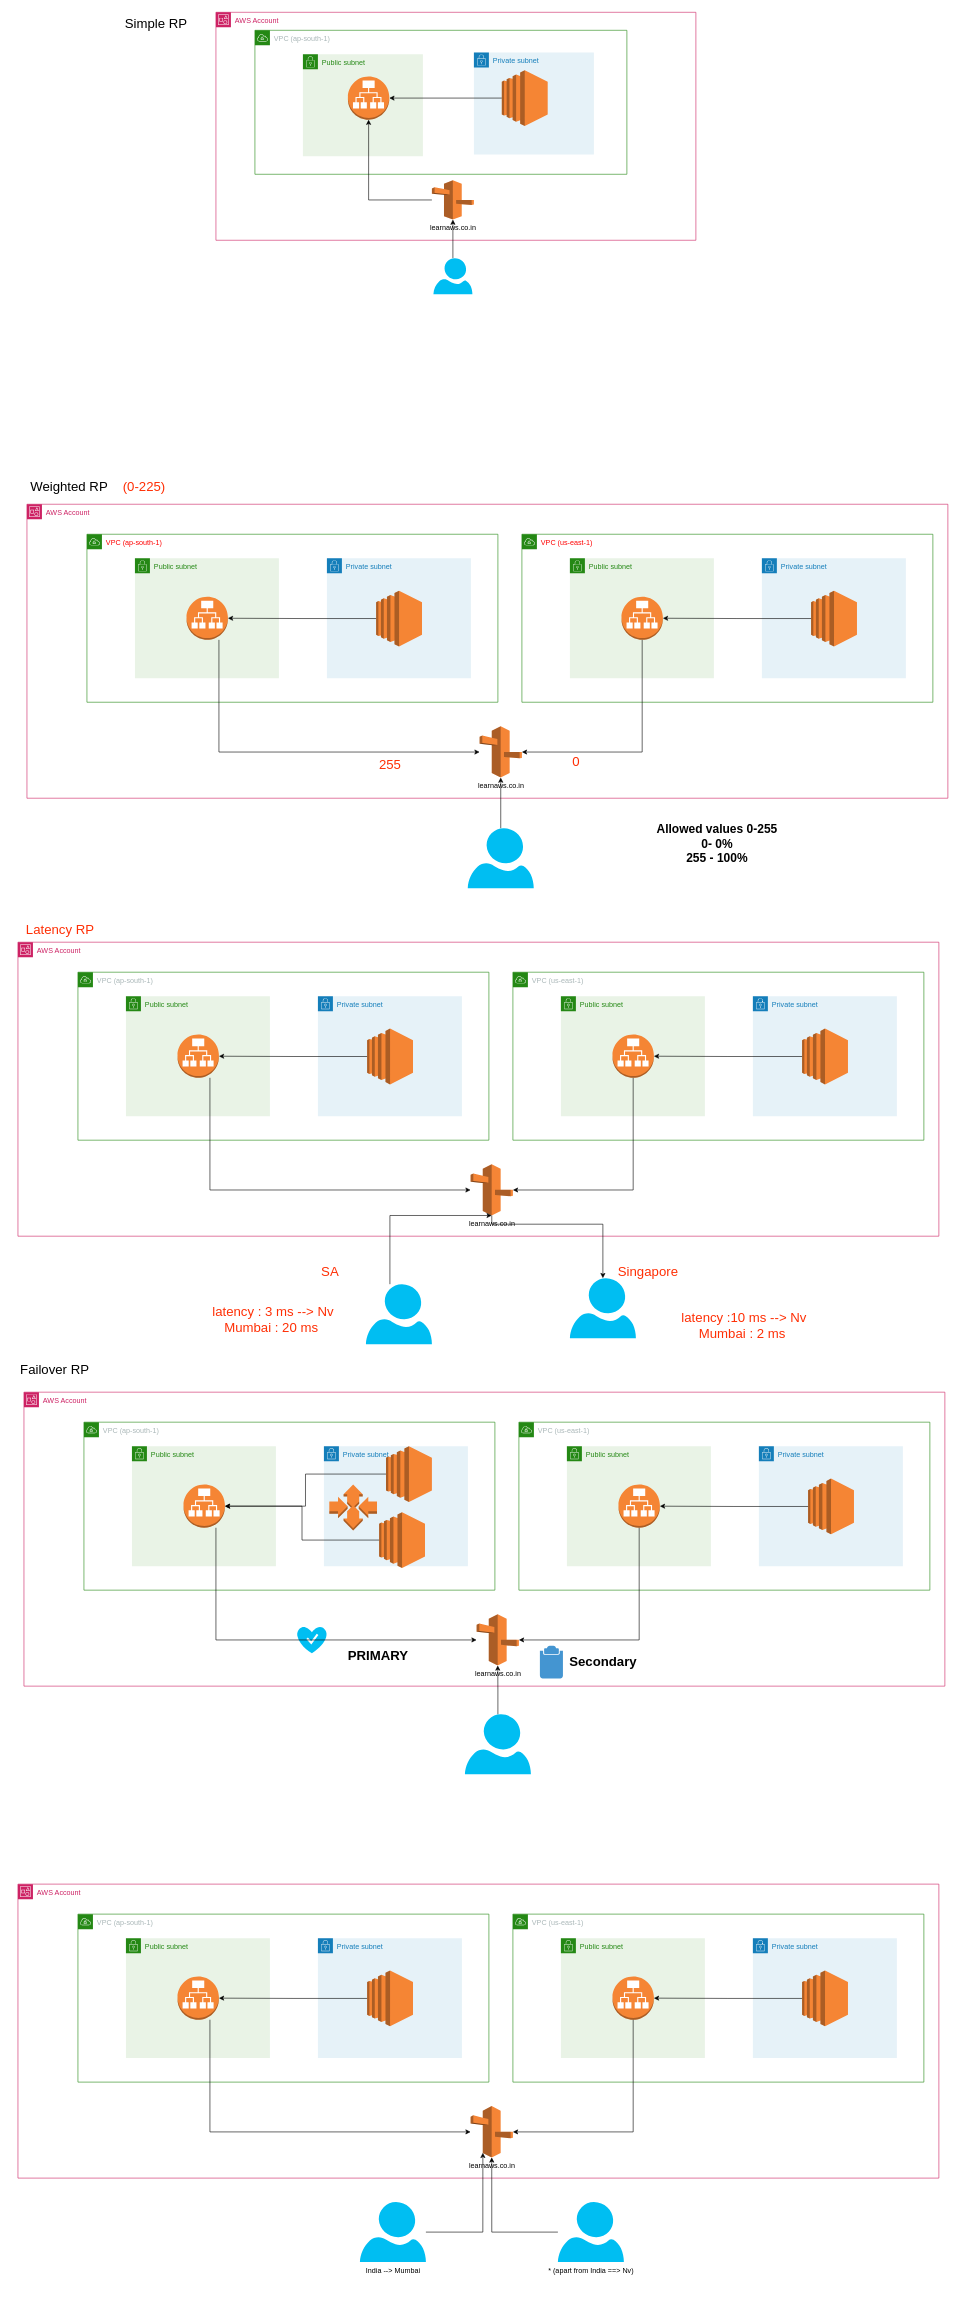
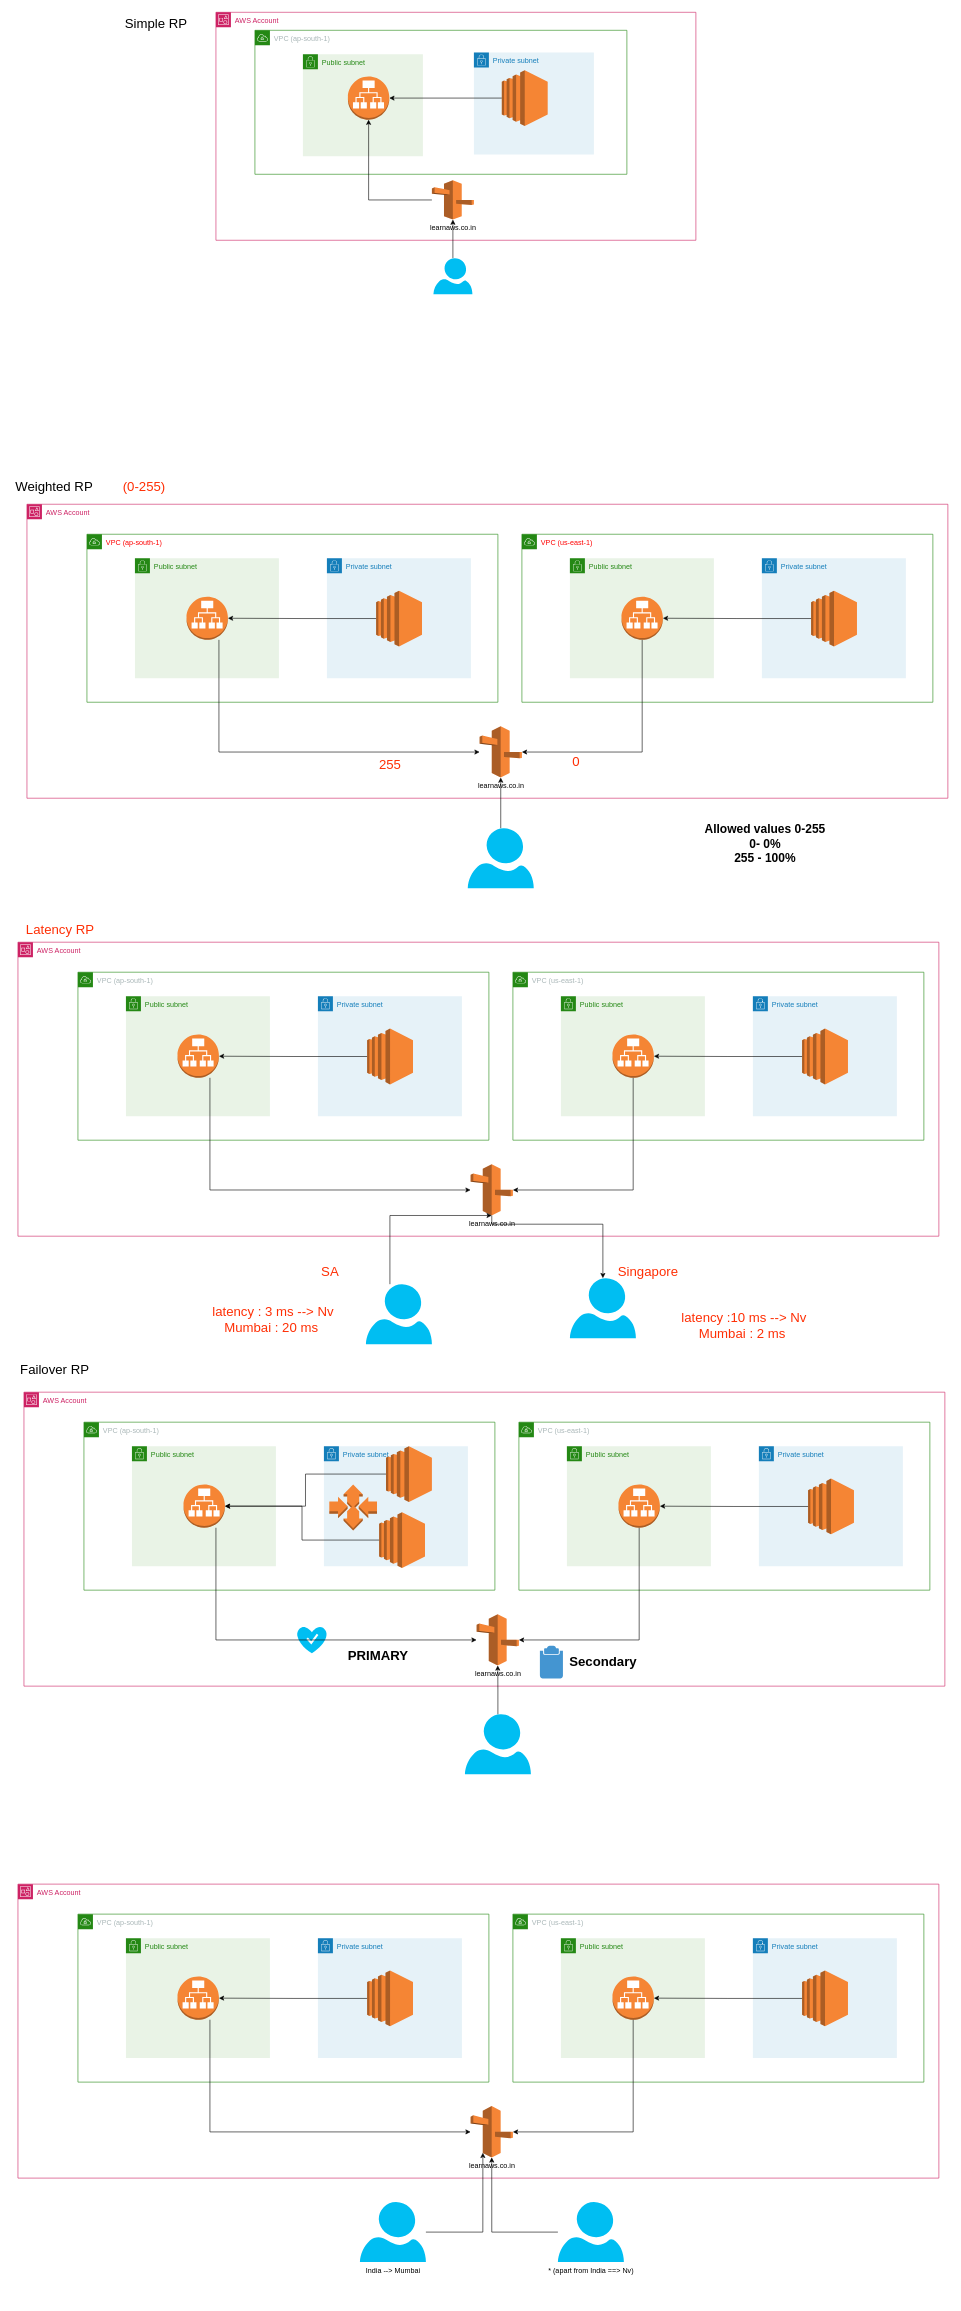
node "(0-225)": label "(0-225)" -> "(0-255)"
node "Weighted RP": moved (69, 488) -> (54, 488)
node "Allowed values 0-255 0- 0% 255 - 100%": moved (717, 843) -> (765, 843)
